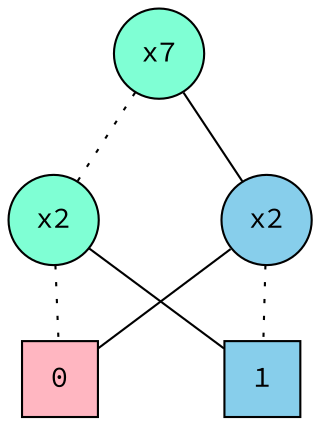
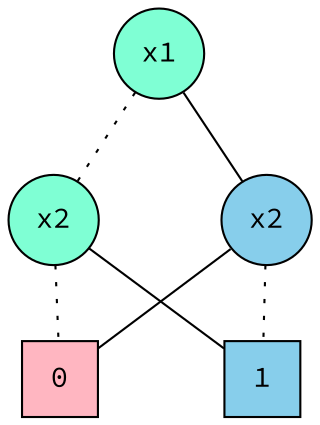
node "x7": label "x7" -> "x1"
